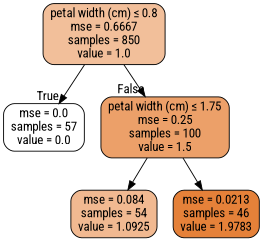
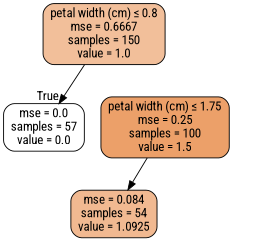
node "petal width (cm) ≤ 0.8": text "samples = 850" -> "samples = 150"
edge "petal width (cm) ≤ 0.8" -> "petal width (cm) ≤ 1.75": removed
node "mse = 0.0213": removed
